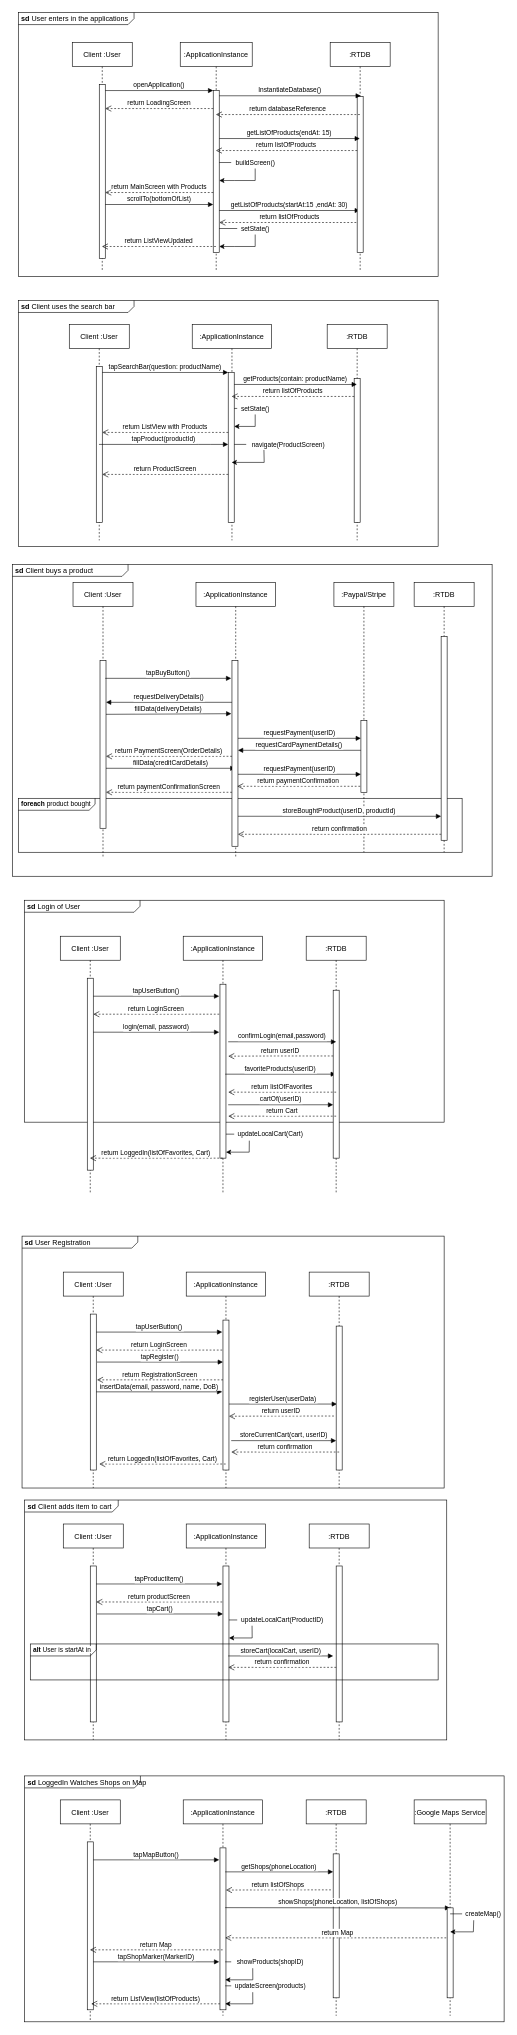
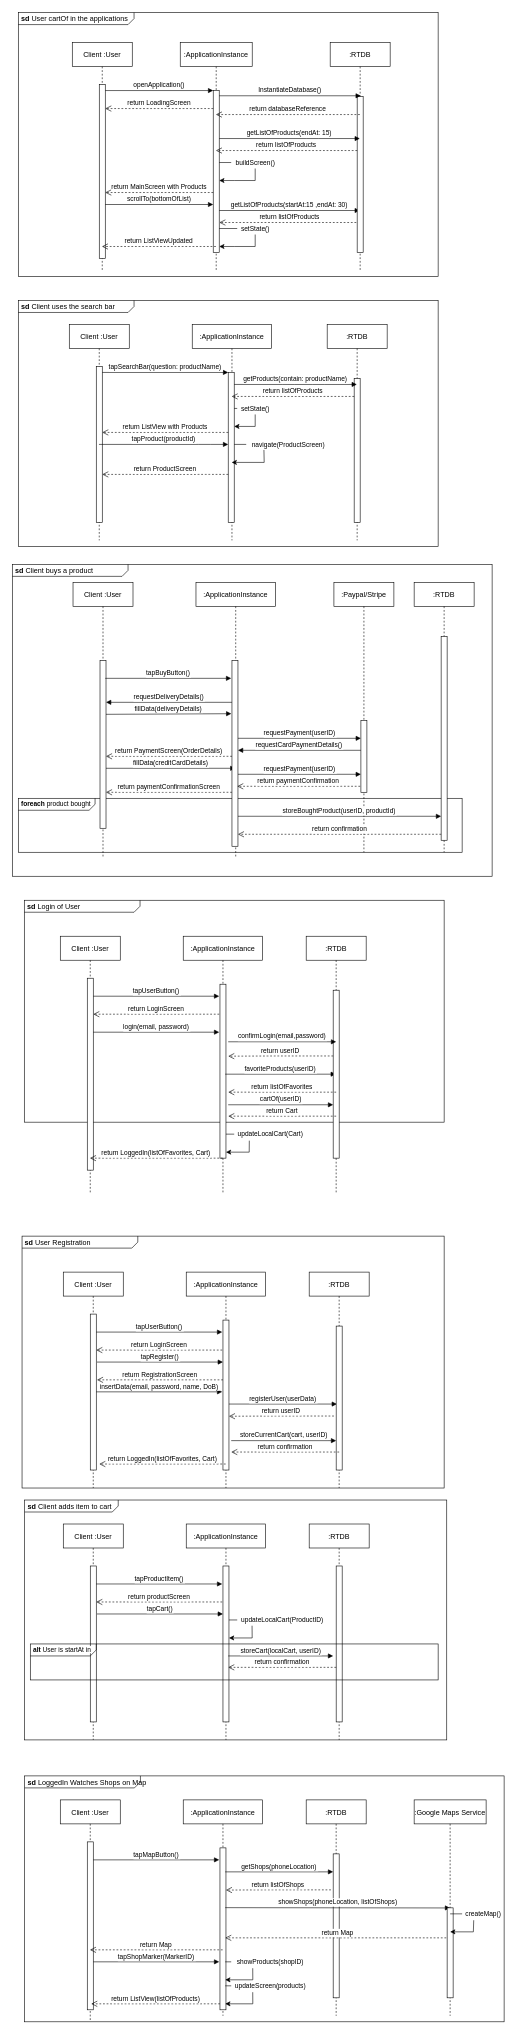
node "sd User enters in the applications": label "sd User enters in the applications" -> "sd User cartOf in the applications"
